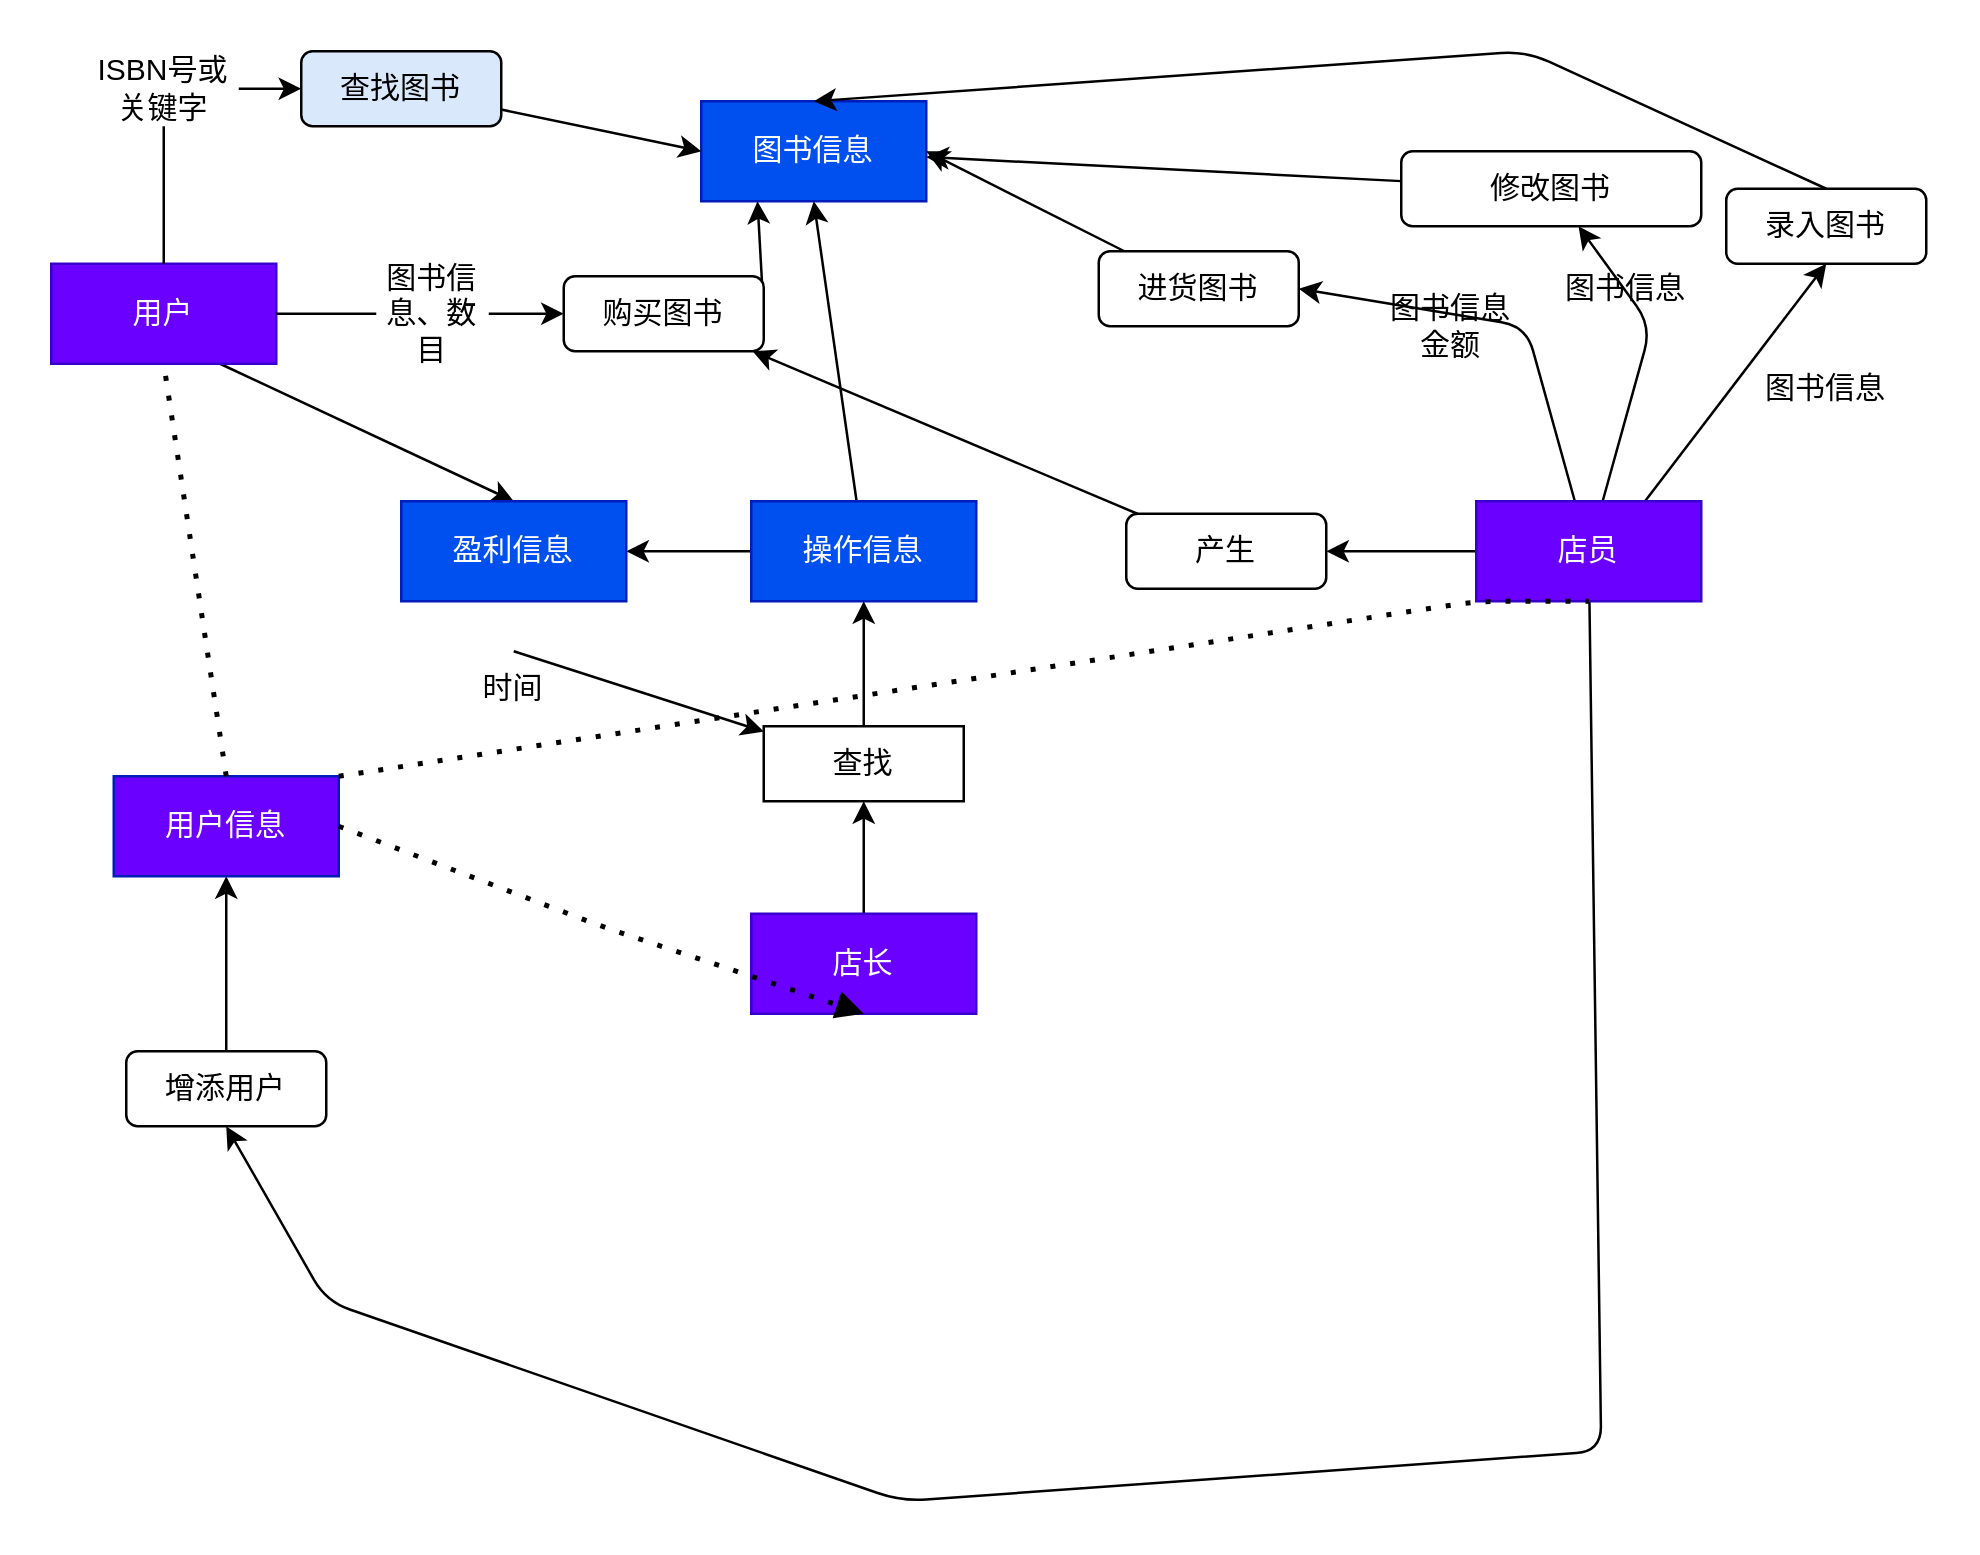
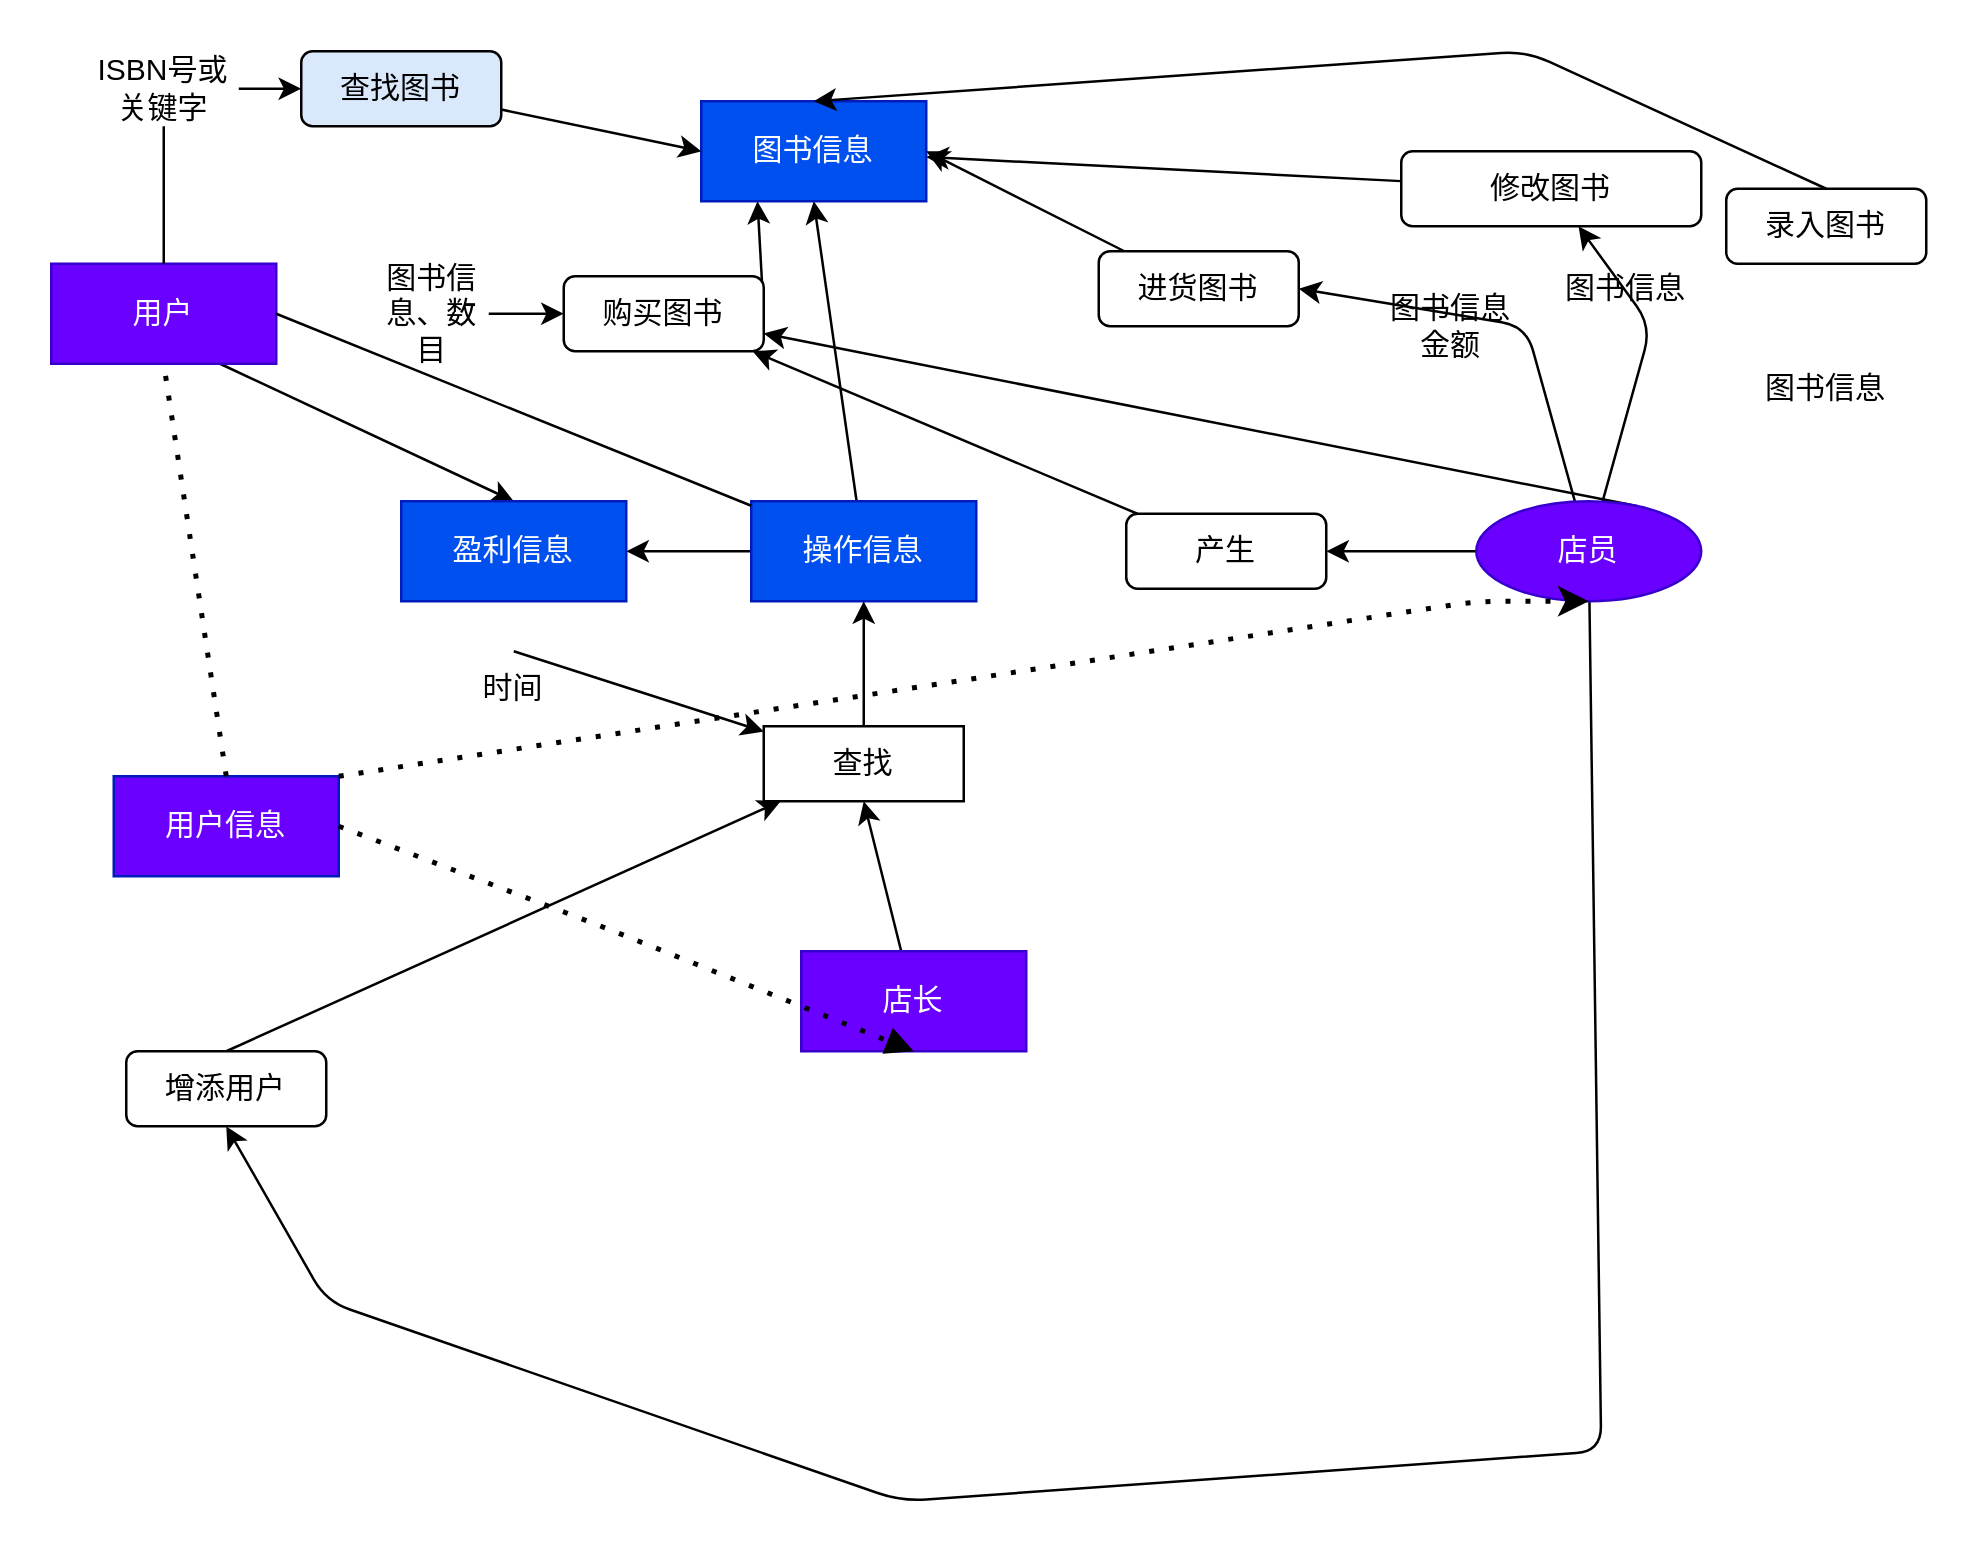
edge "用户" -- "图书信息、数目": now "用户" -- "操作信息"
edge "店员" -> "录入图书": now "店员" -> "购买图书"
node "店员": shape rectangle -> ellipse
edge "店员" -- "用户信息": arrowhead none -> classic
node "店长": moved (864, 964) -> (914, 1001)
edge "增添用户" -> "用户信息": now "增添用户" -> "查找"
